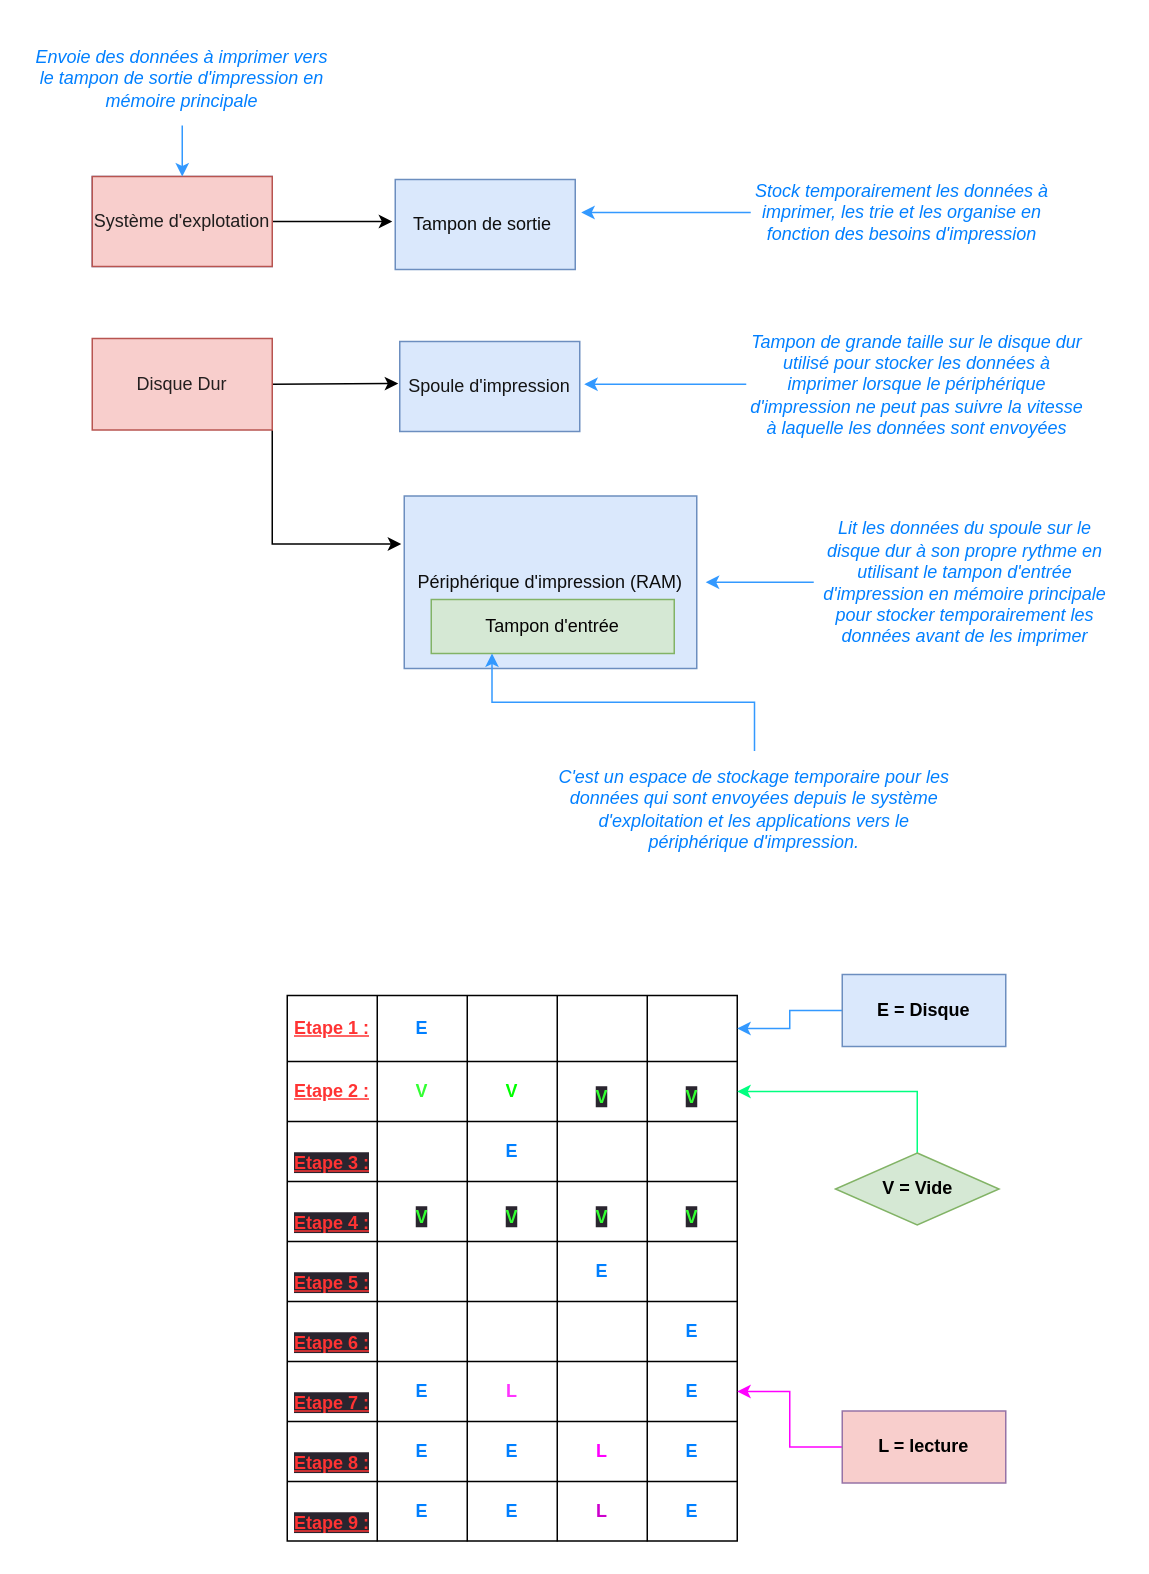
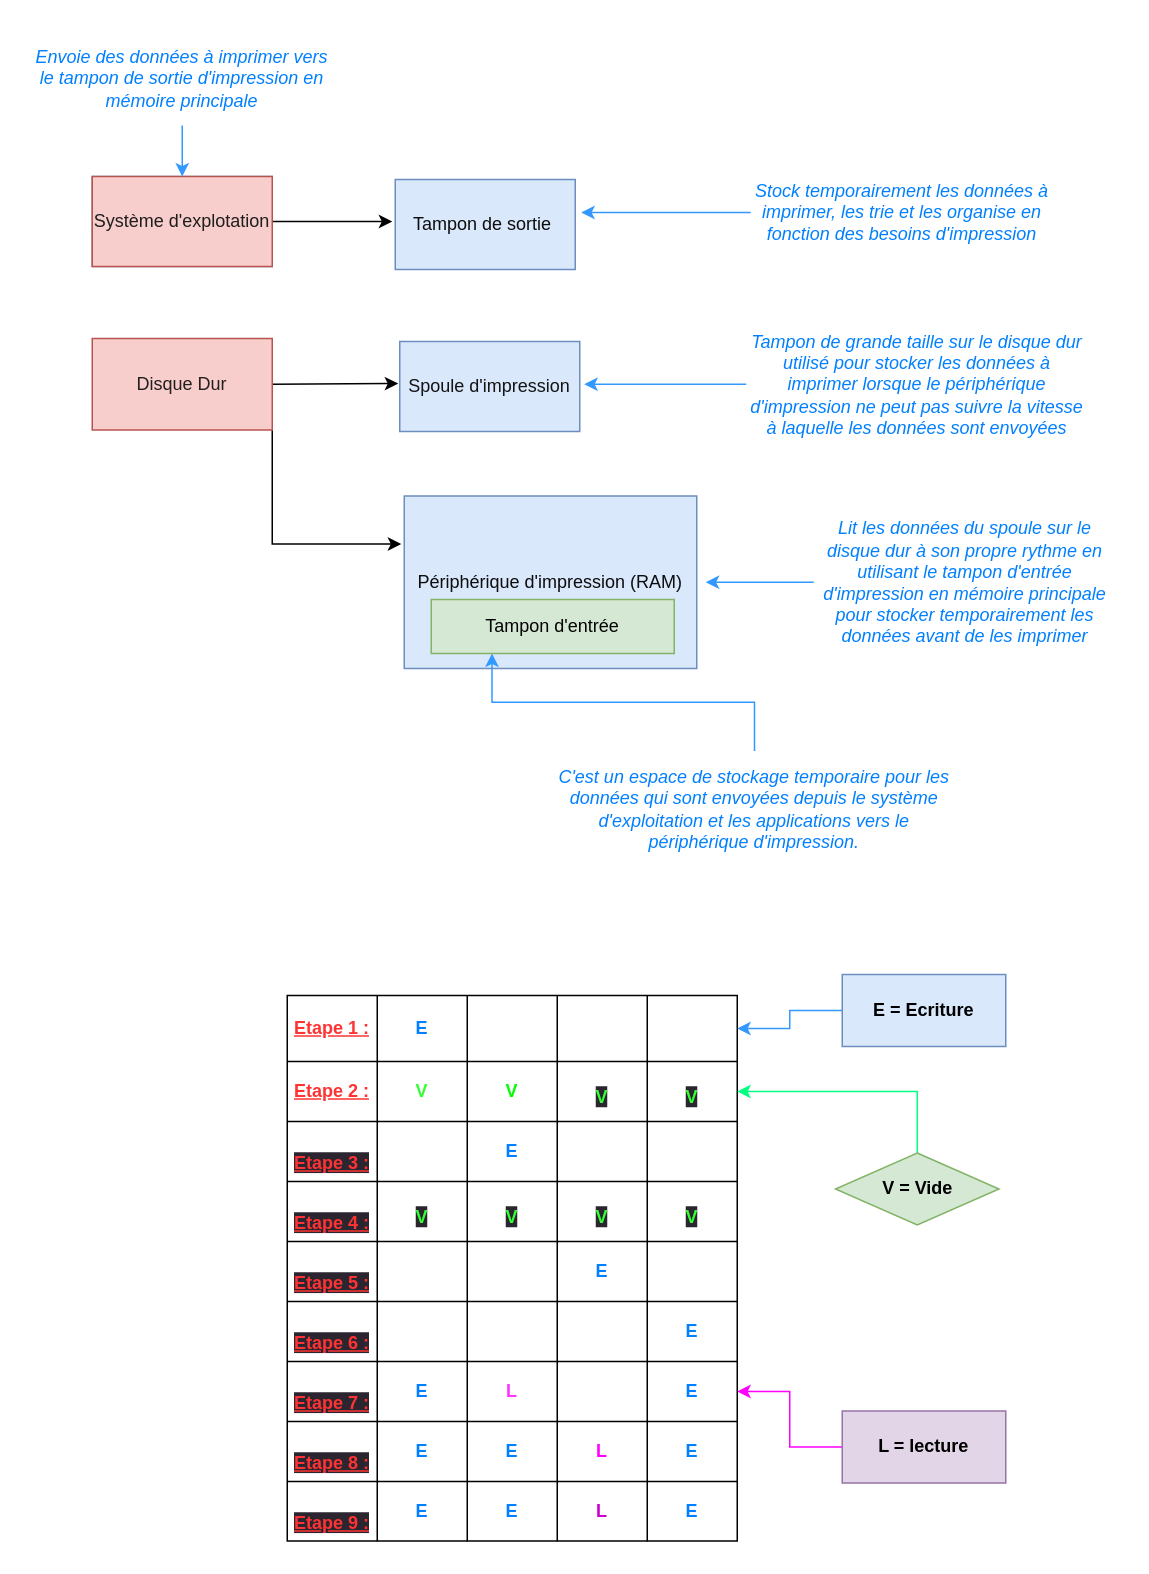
node "E = Disque": label "E = Disque" -> "E = Ecriture"
node "L = lecture": fillcolor #f8cecc -> #e1d5e7
